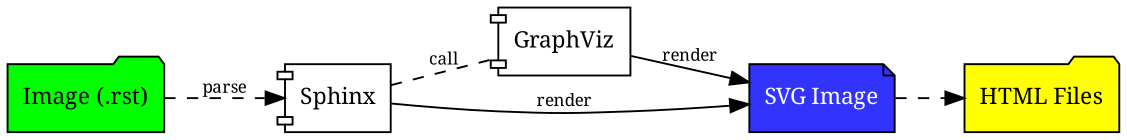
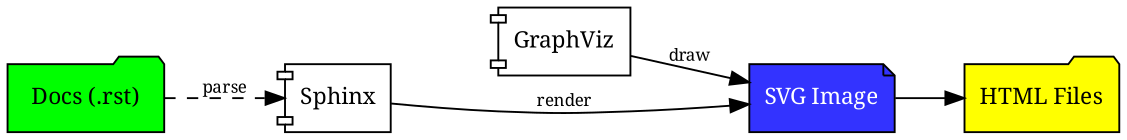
edge "GraphViz" -> "SVG Image": label " render " -> " draw "
edge "GraphViz" -- "Sphinx": removed, label "call"
node "Image (.rst)": label "Image (.rst)" -> "Docs (.rst)"
edge "SVG Image" -> "HTML Files": style dashed -> solid
